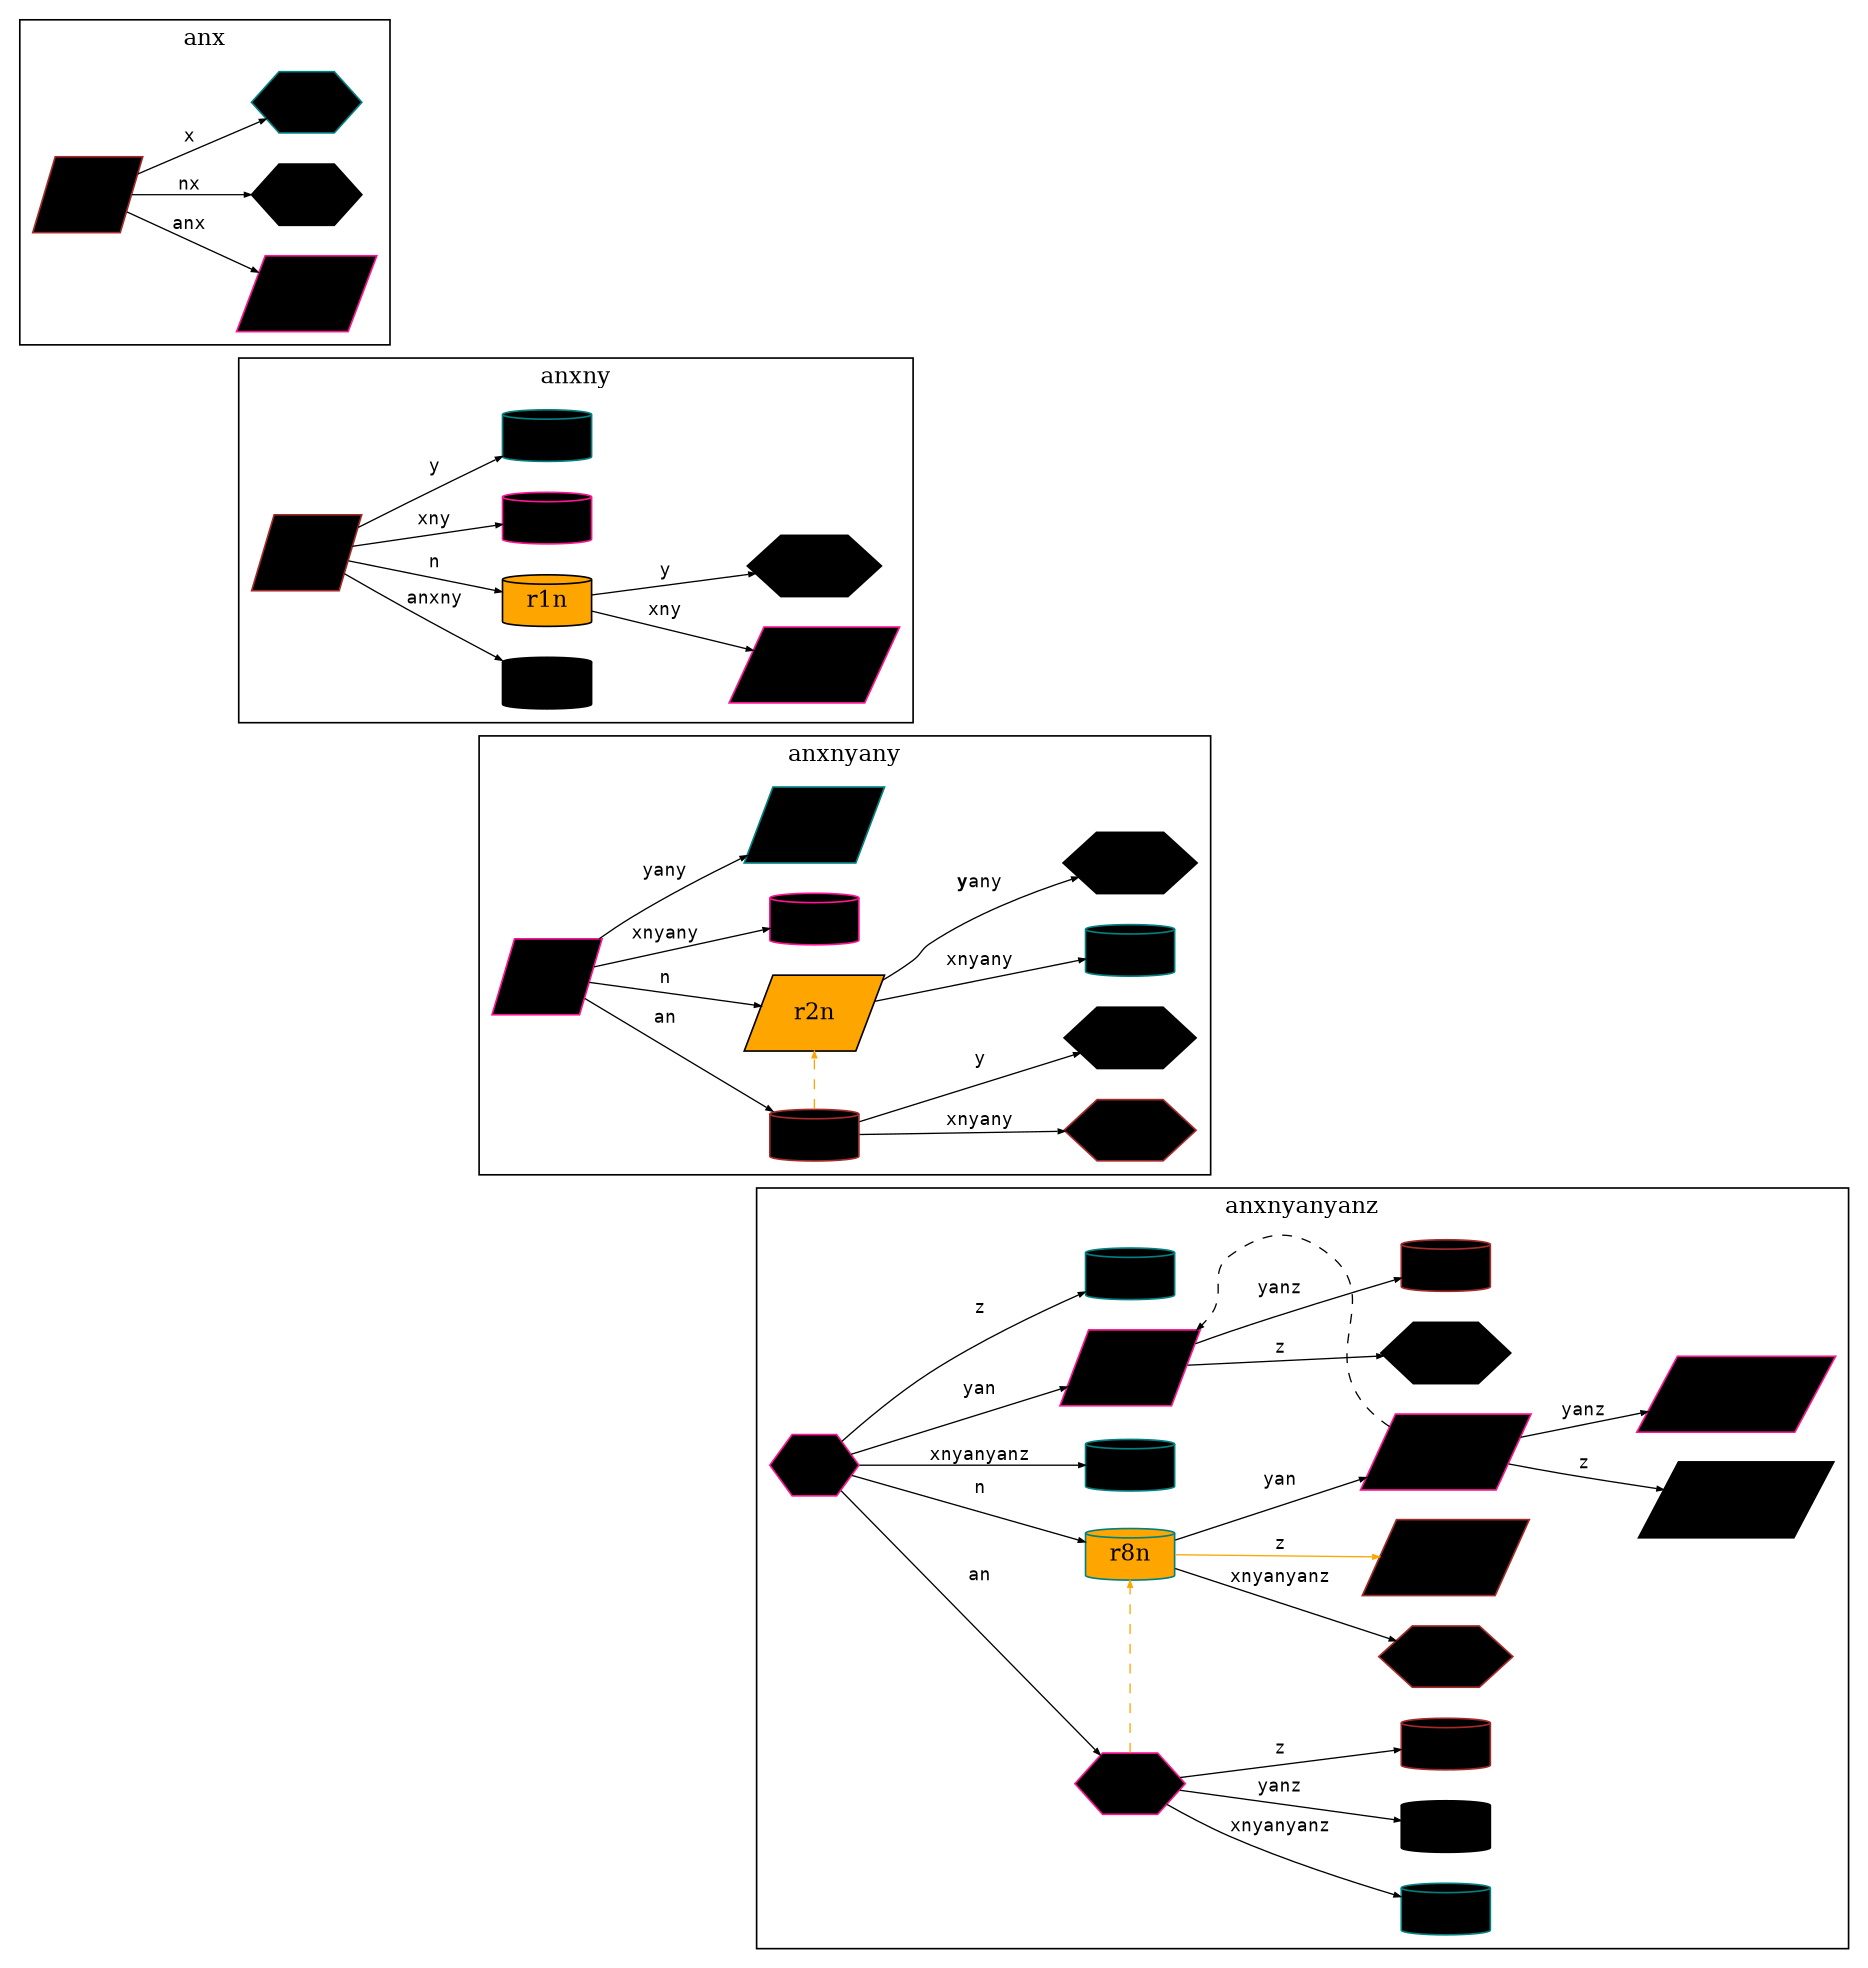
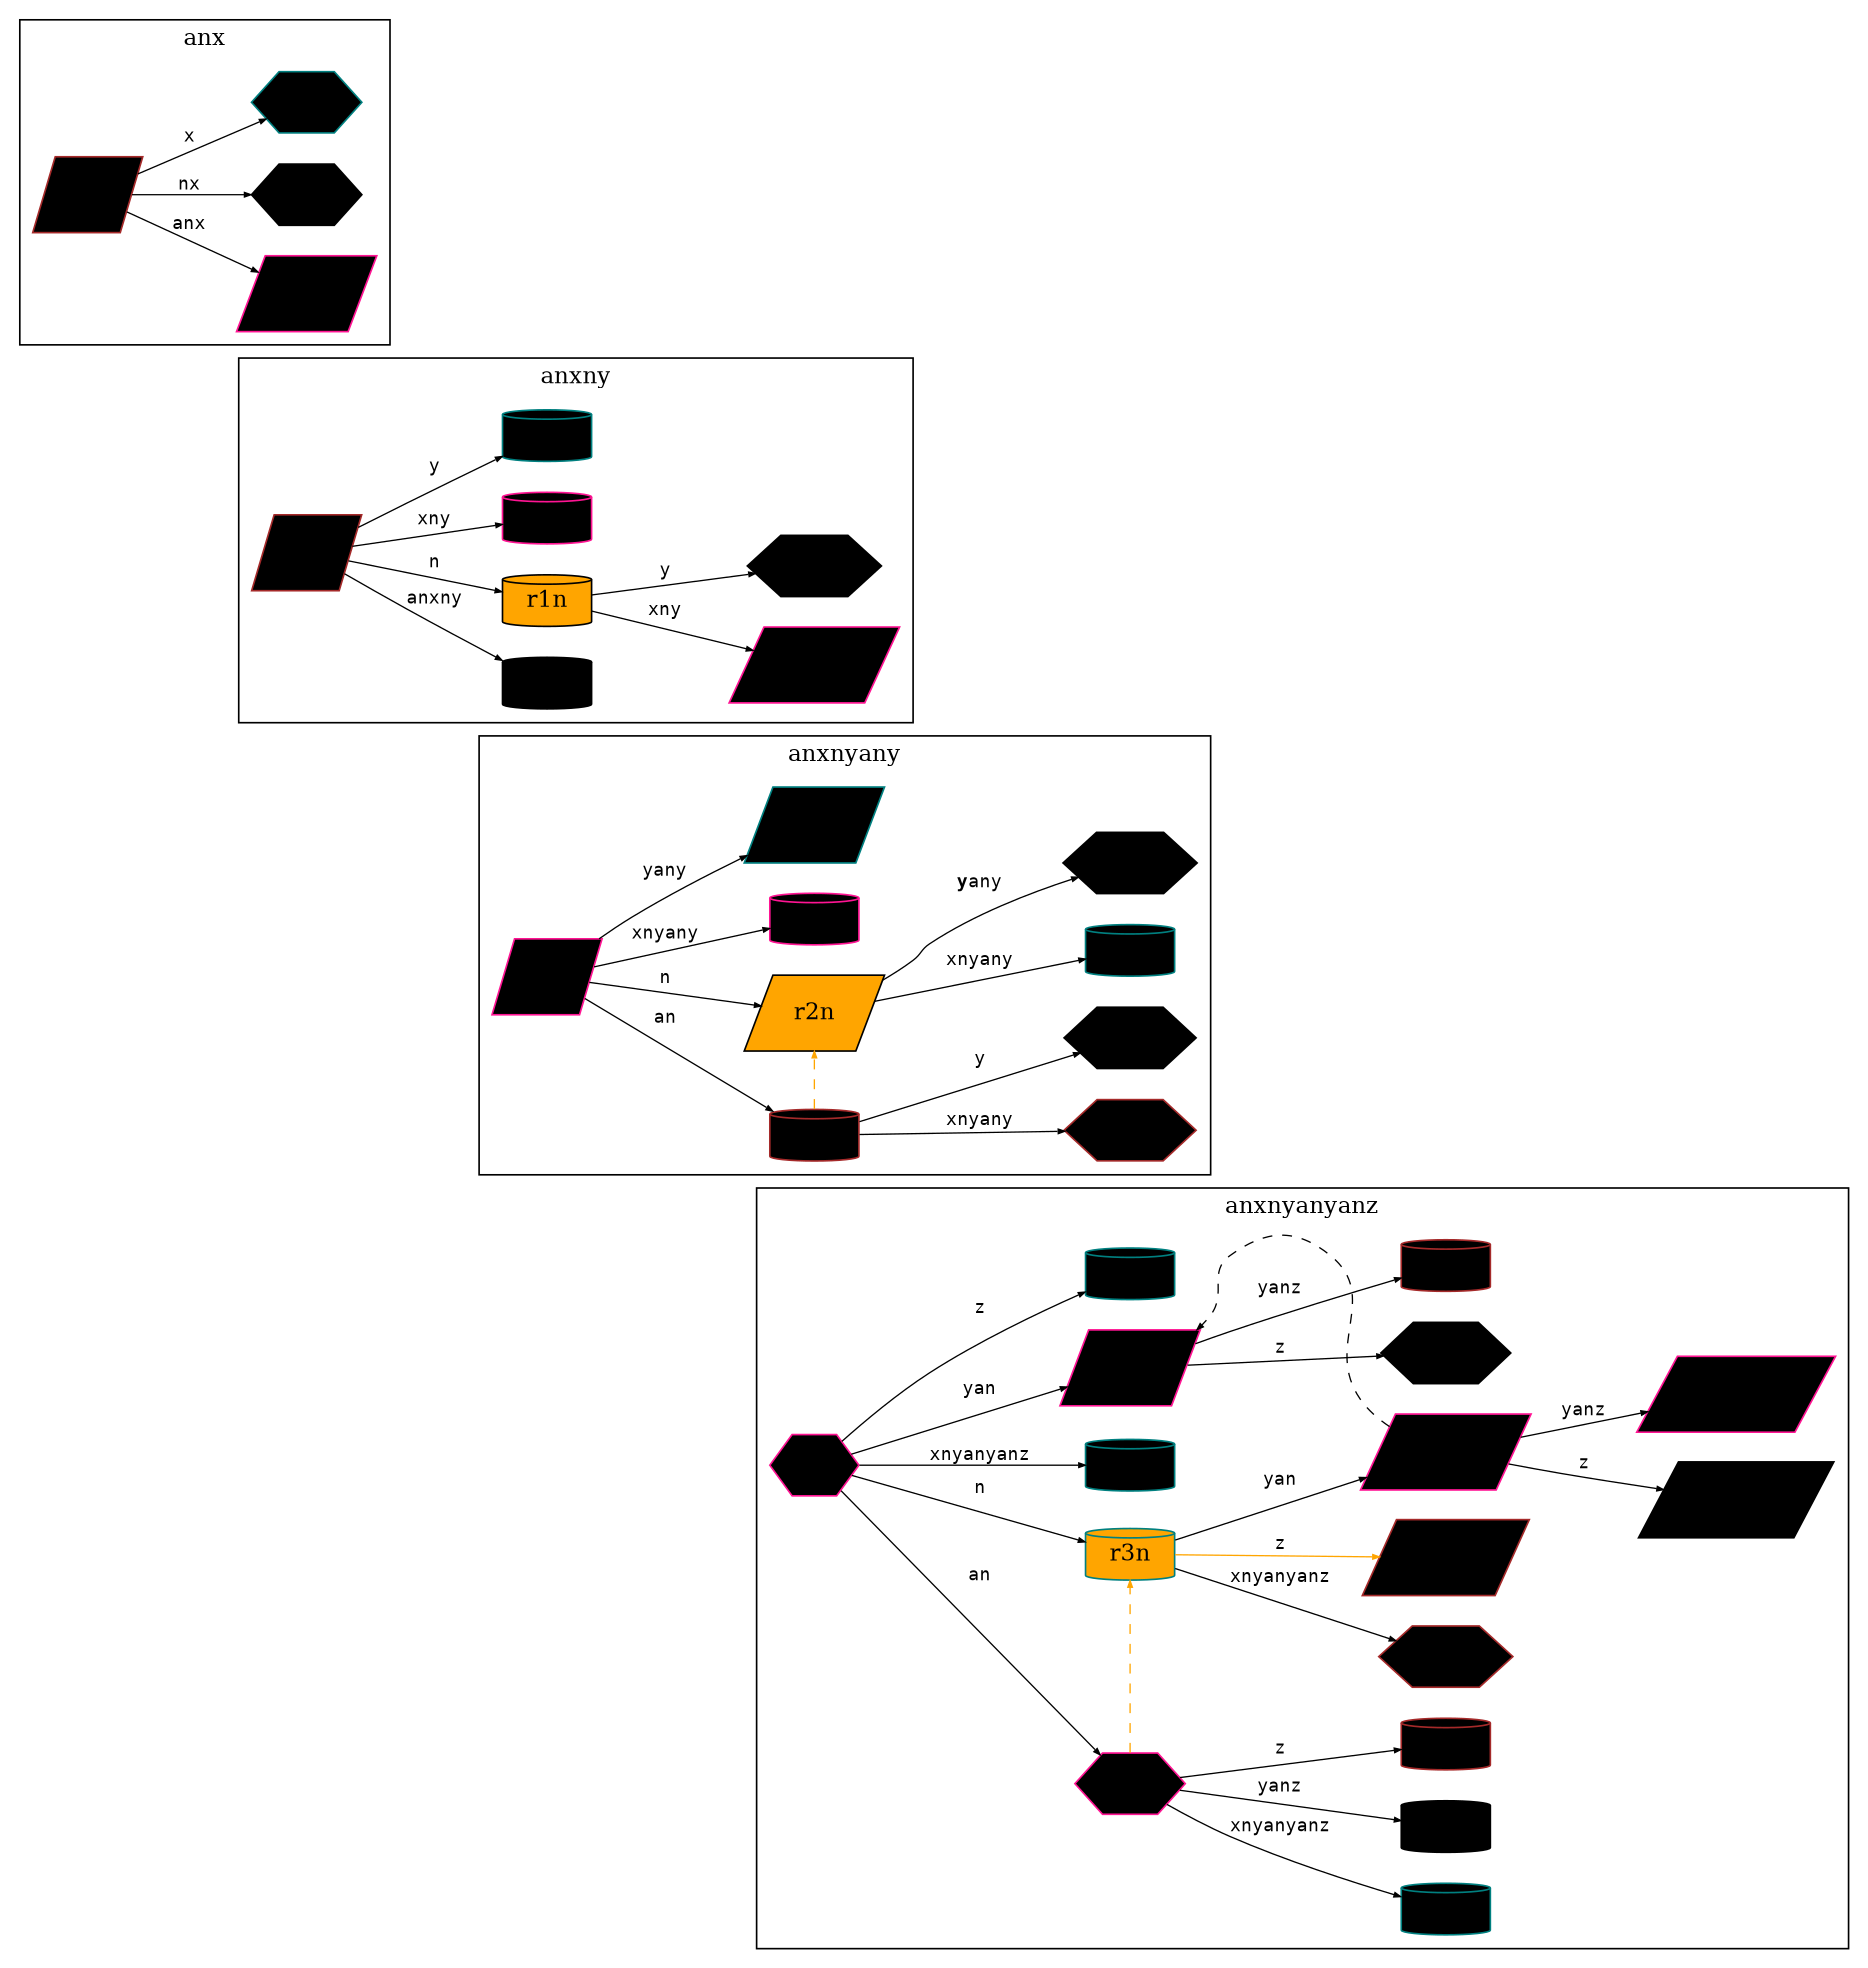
node "r8n": label "r8n" -> "r3n"
